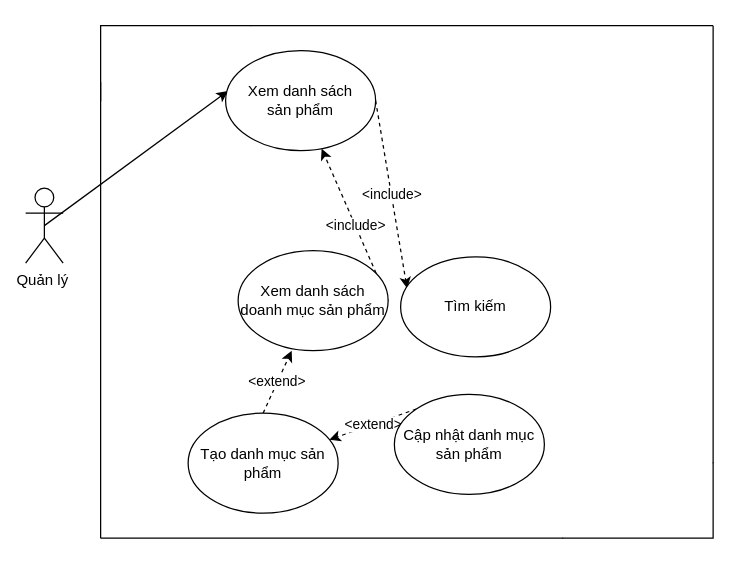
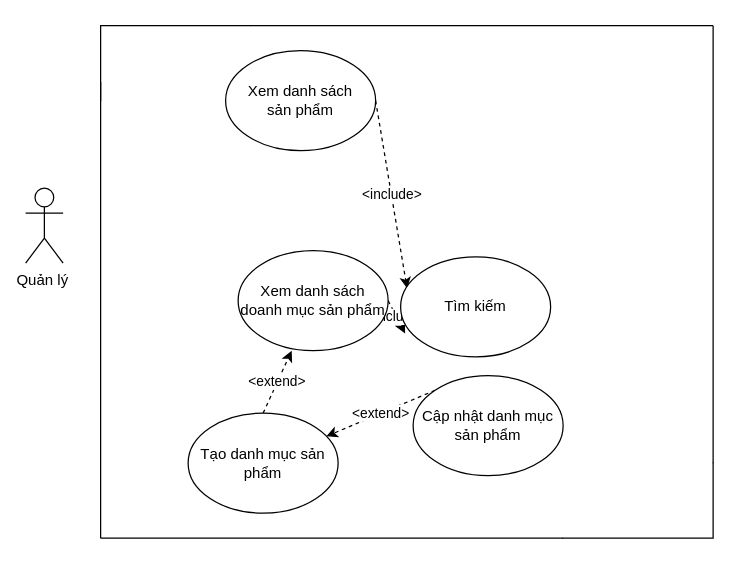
edge "Quản lý" -> "Xem danh sách sản phẩm": removed
edge "Xem danh sách doanh mục sản phẩm" -> "Xem danh sách sản phẩm": now "Xem danh sách doanh mục sản phẩm" -> "Tìm kiếm"
node "Cập nhật danh mục sản phẩm": moved (469, 444) -> (488, 426)
